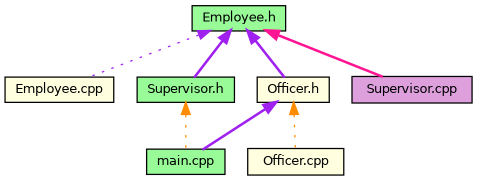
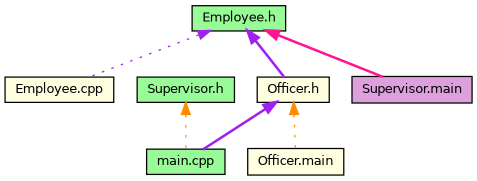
edge "Supervisor.h" -> "Employee.h": removed
node "Supervisor.cpp": label "Supervisor.cpp" -> "Supervisor.main"
node "Officer.cpp": label "Officer.cpp" -> "Officer.main"
